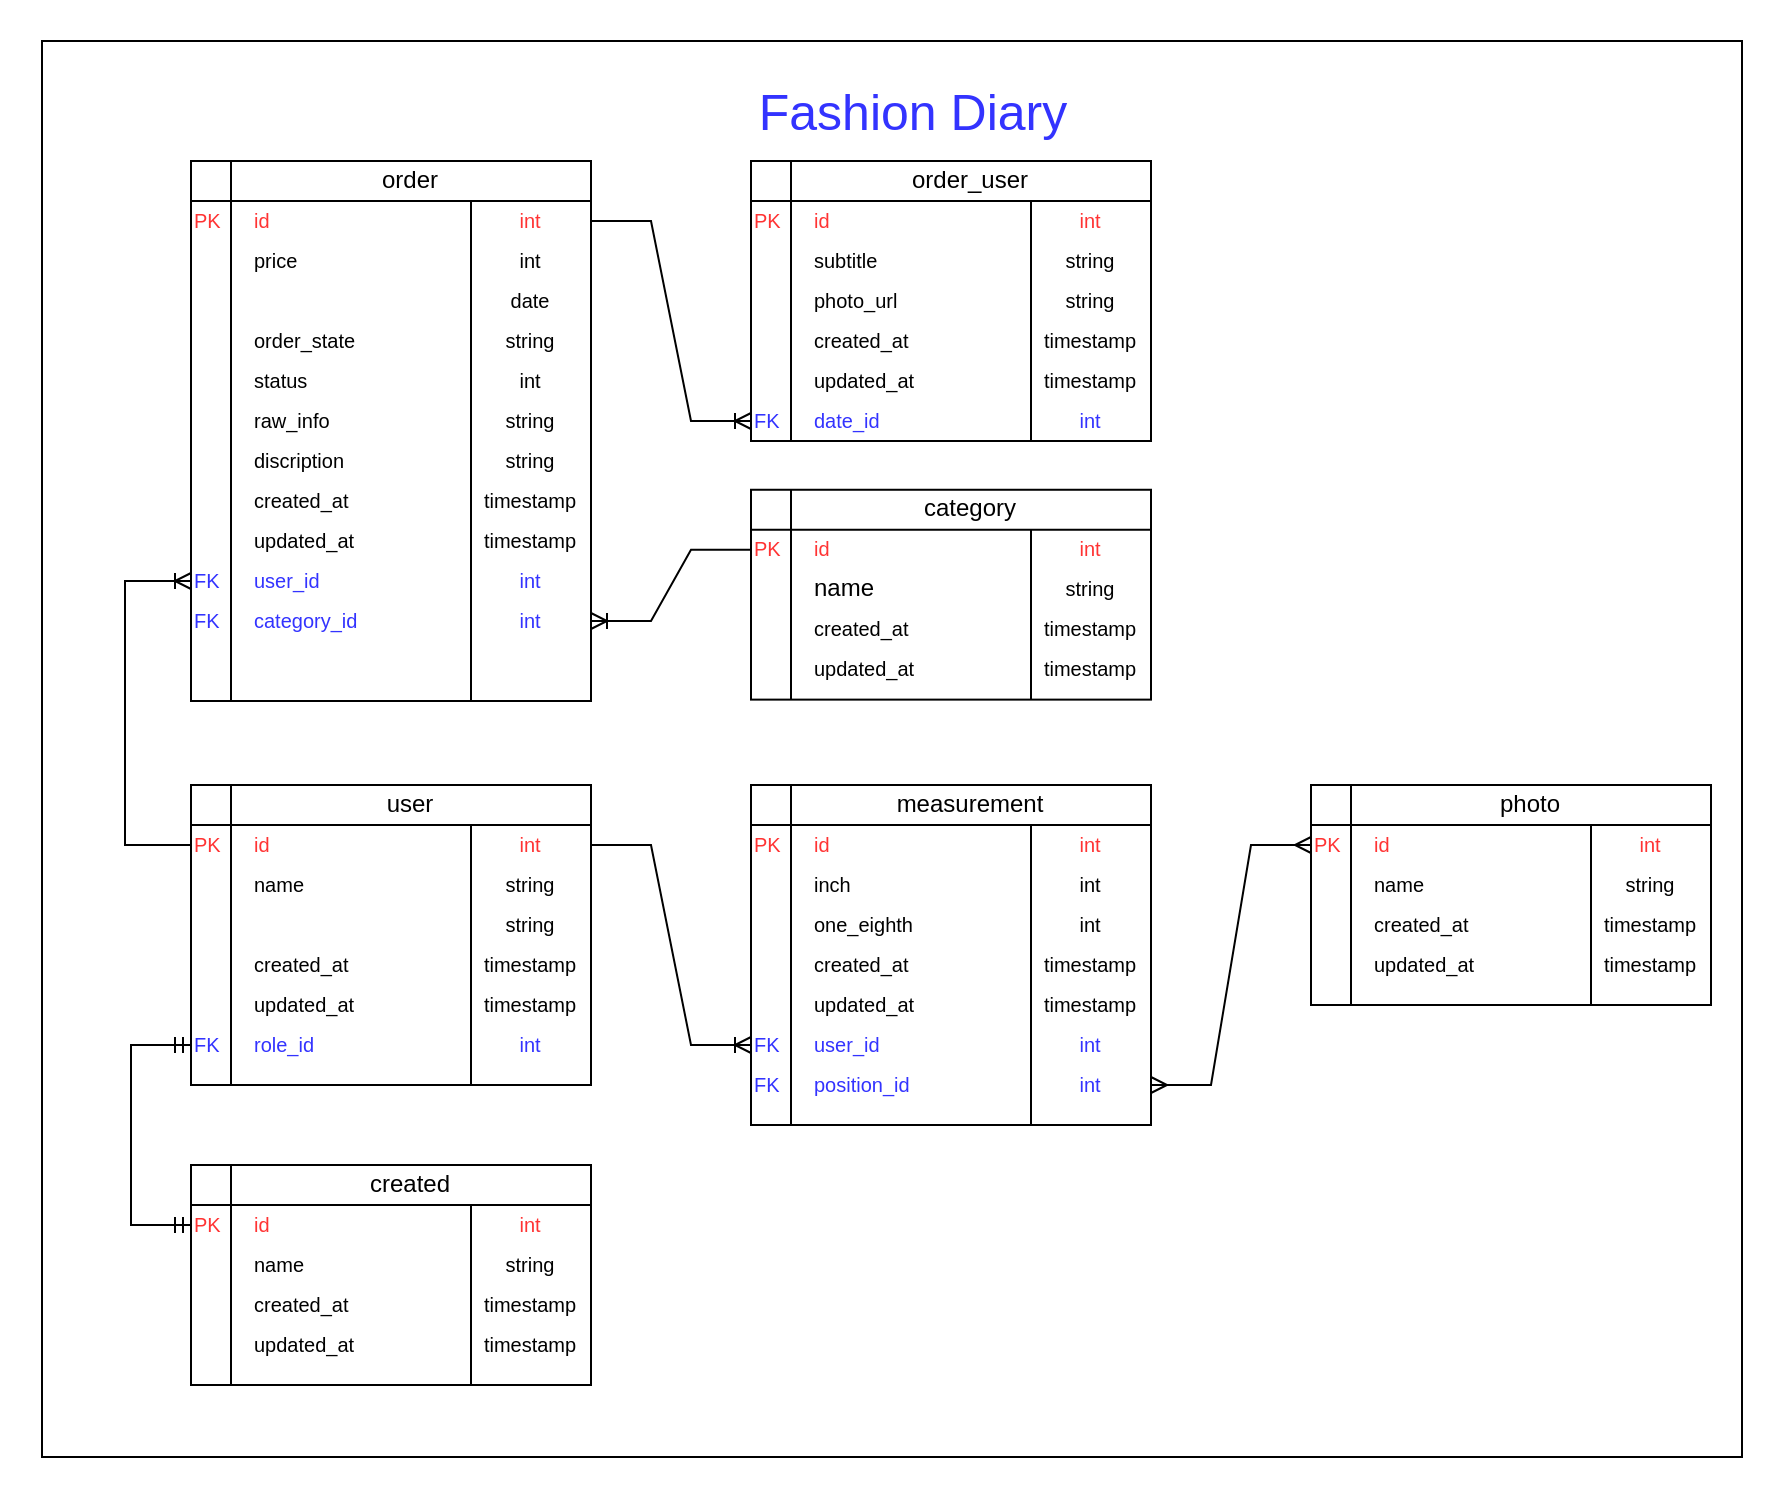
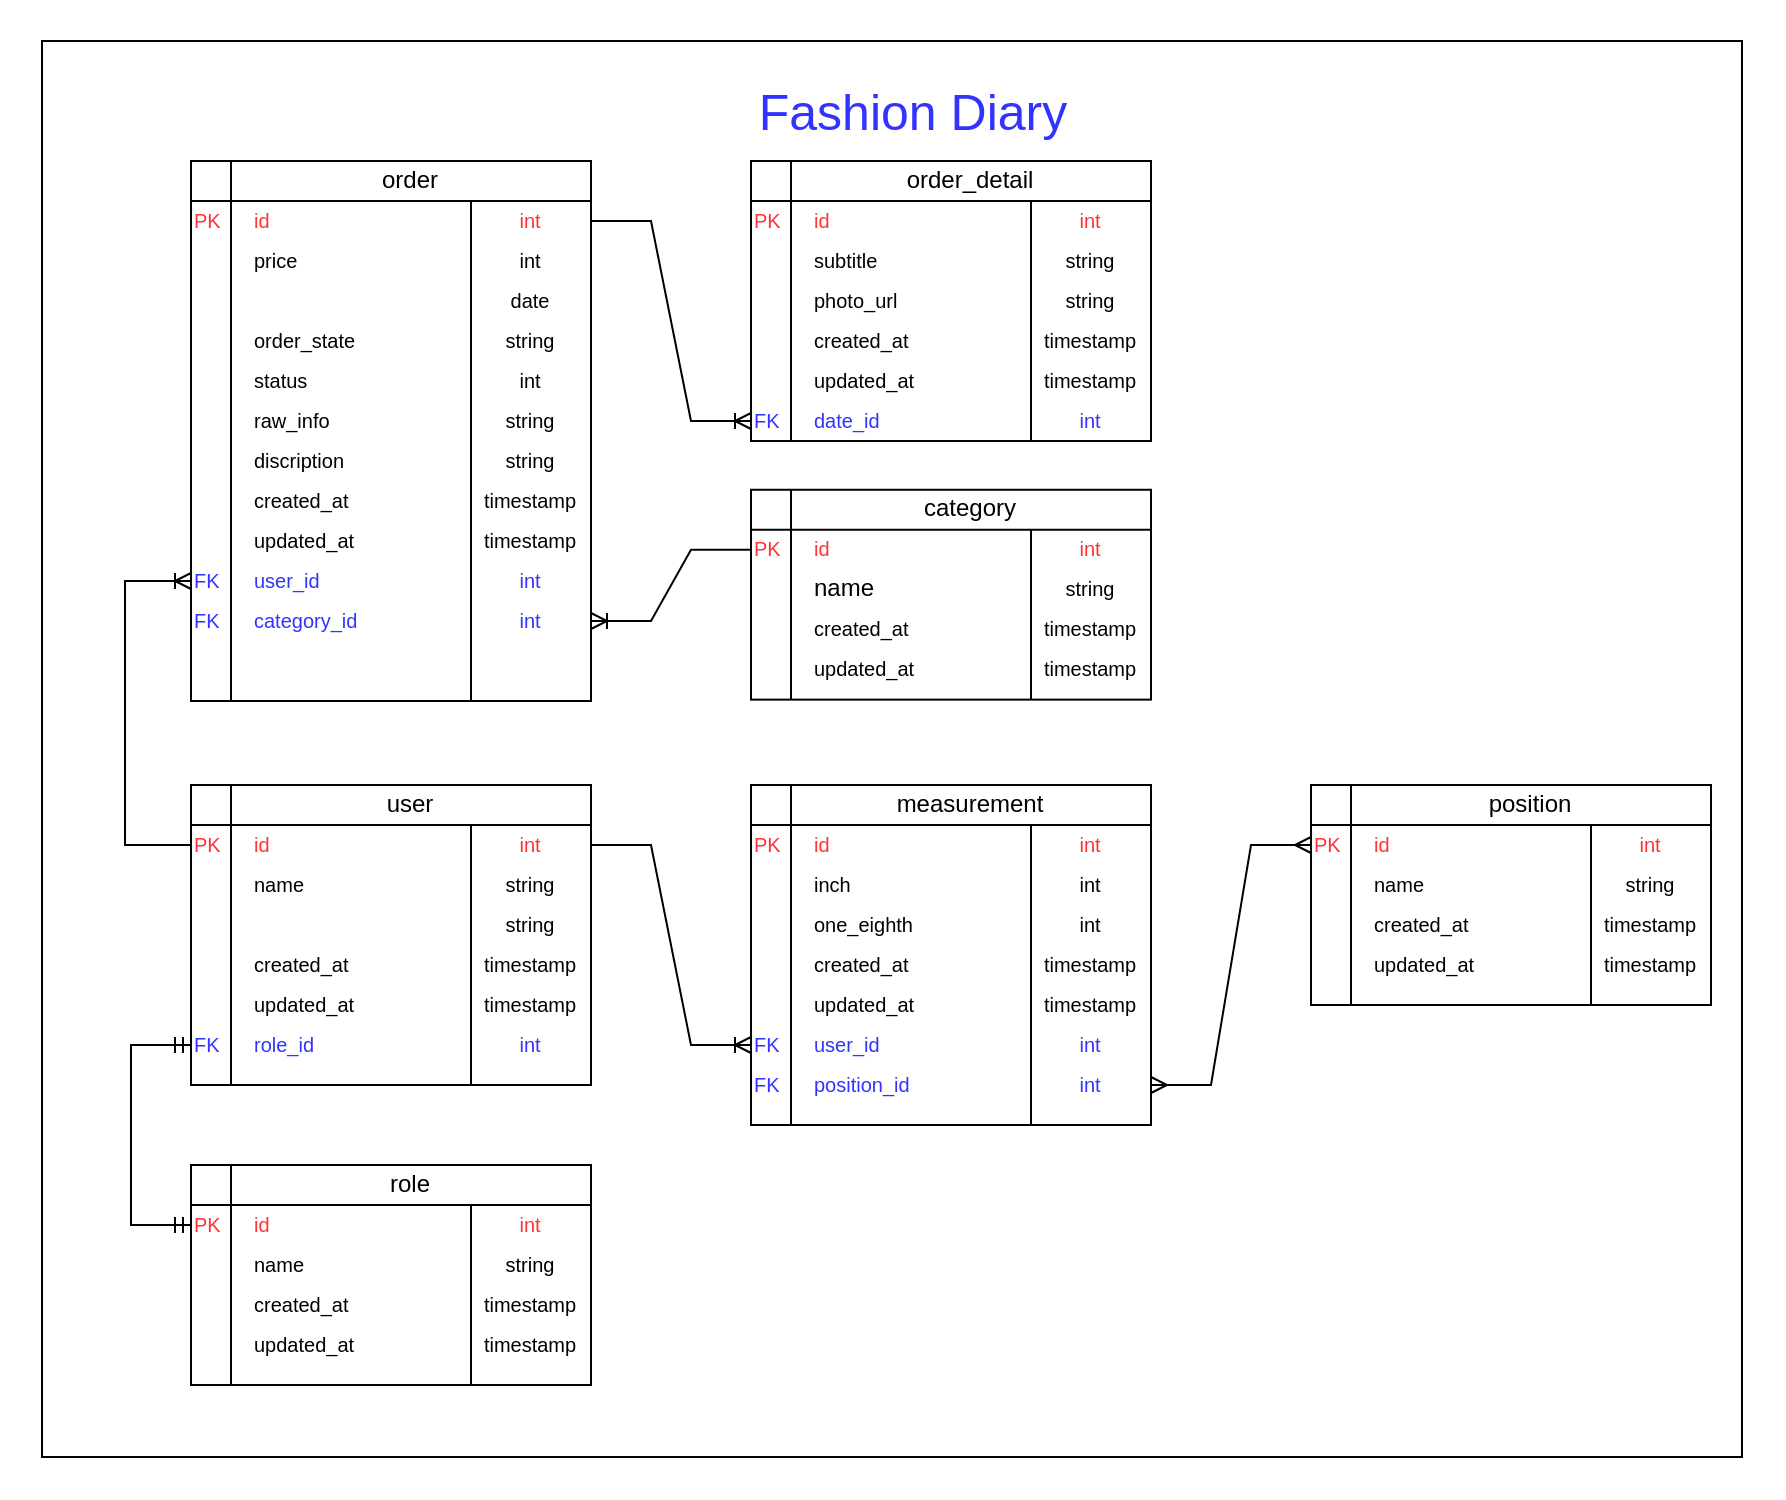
node "order_user": label "order_user" -> "order_detail"
node "photo": label "photo" -> "position"
node "created": label "created" -> "role"
